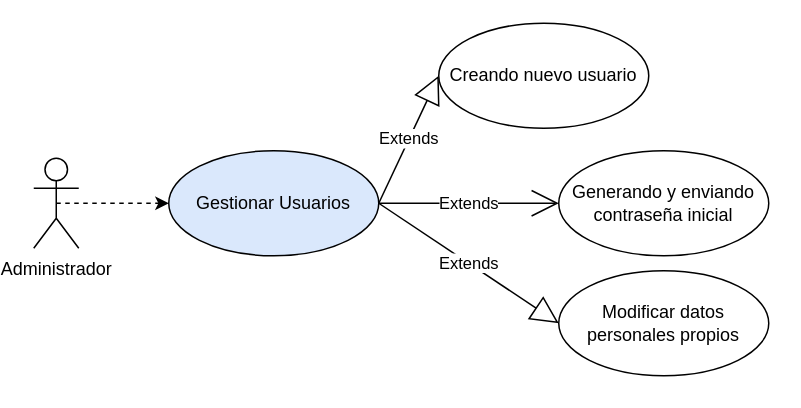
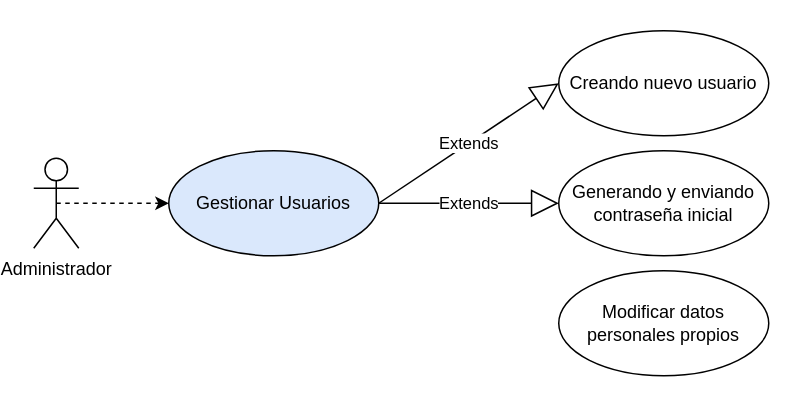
node "Creando nuevo usuario": moved (544, 76) -> (664, 83)
edge "Gestionar Usuarios" -> "Generando y enviando contraseña inicial": arrowhead open -> block
edge "Gestionar Usuarios" -> "Modificar datos personales propios": removed, label "Extends"
